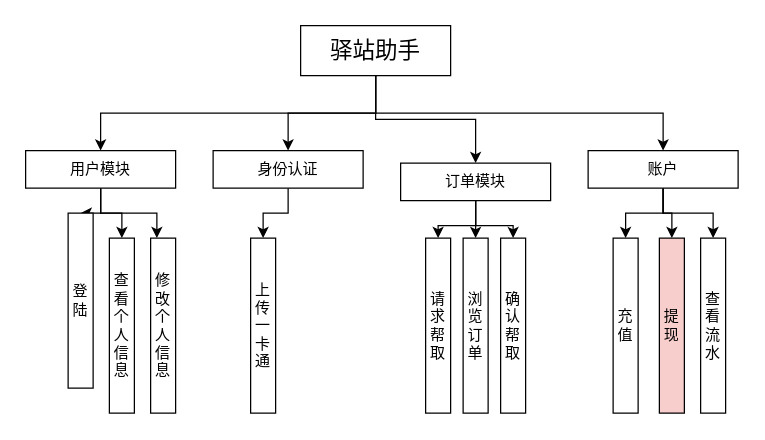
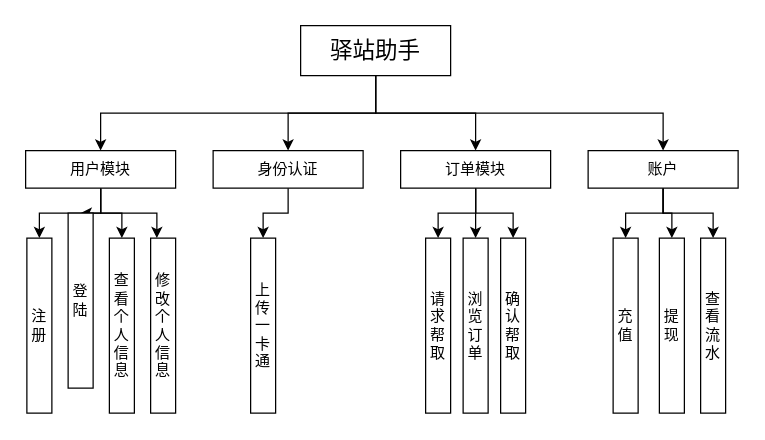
node "订单模块": moved (476, 182) -> (476, 169)
edge "用户模块" -> "注册": added
node "注册": added
node "提现": fillcolor #f8cecc -> #ffffff
